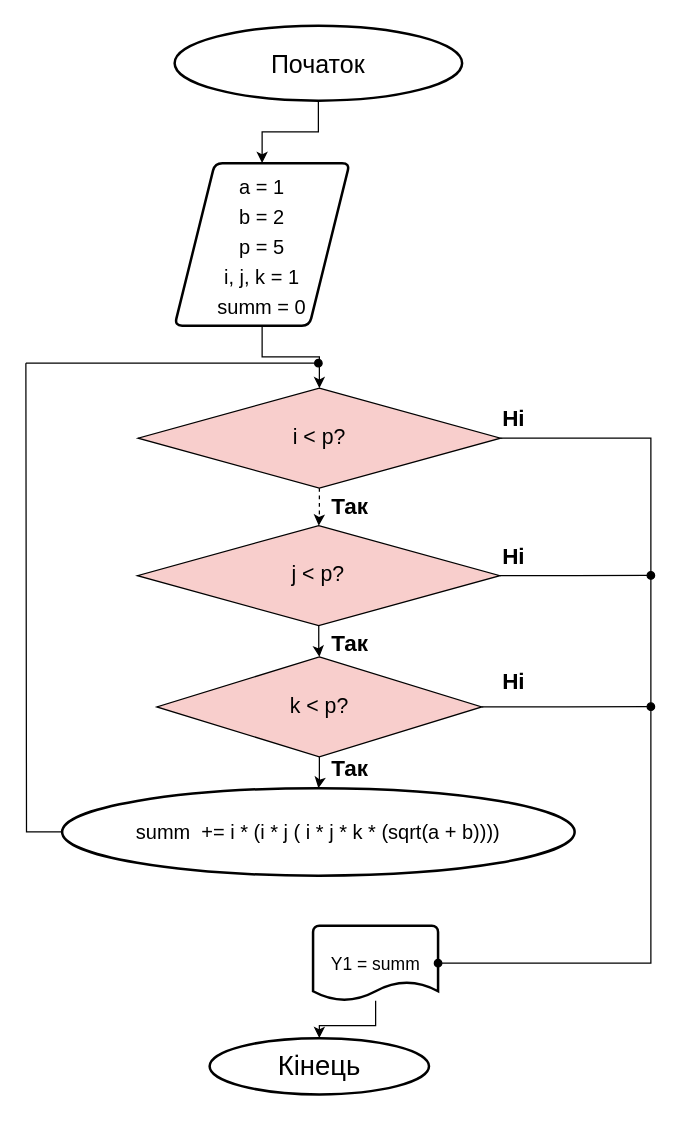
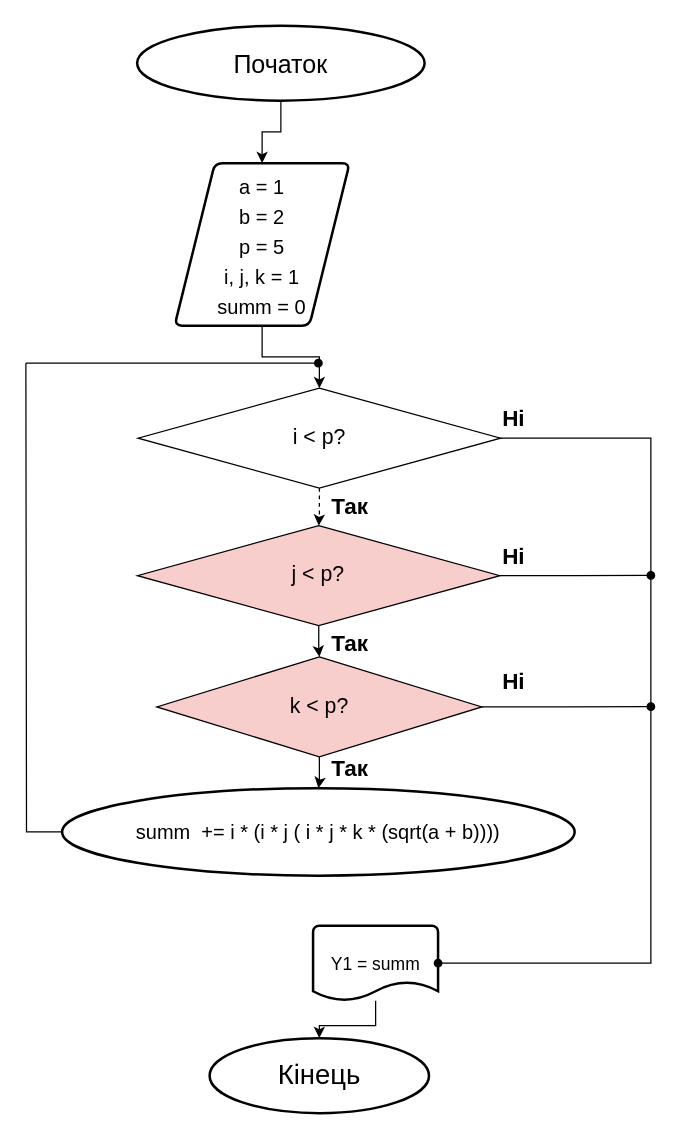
node "Початок": moved (318, 63) -> (281, 63)
node "i < p?": fillcolor #f8cecc -> #ffffff
node "Кінець": size 219x56 -> 219x75
